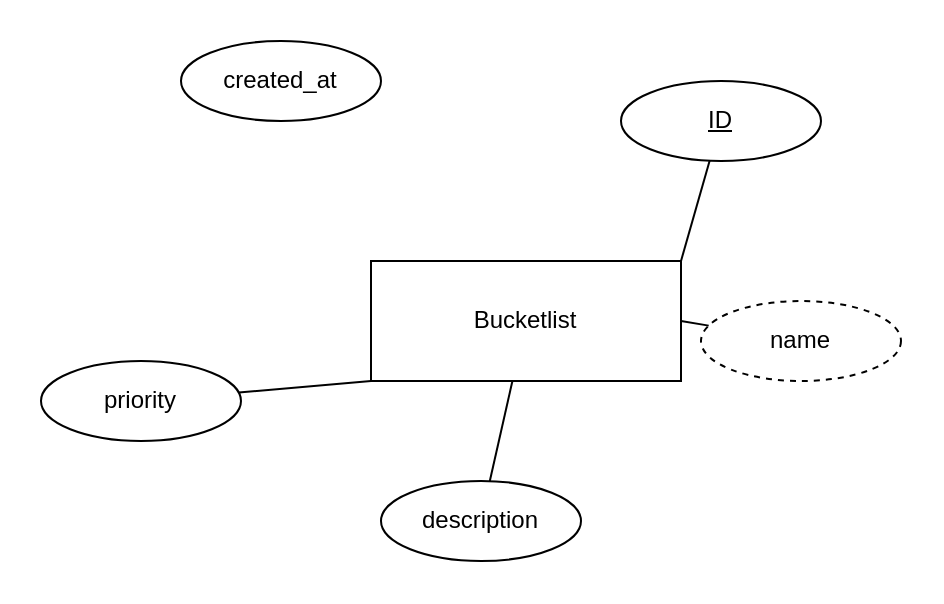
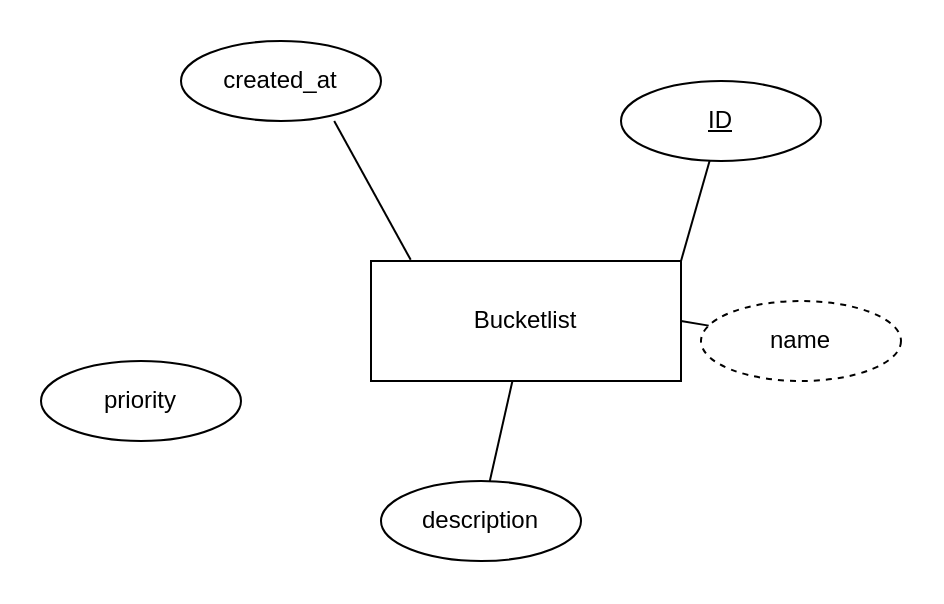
edge "created_at" -- "Bucketlist": added
edge "Bucketlist" -- "priority": removed
